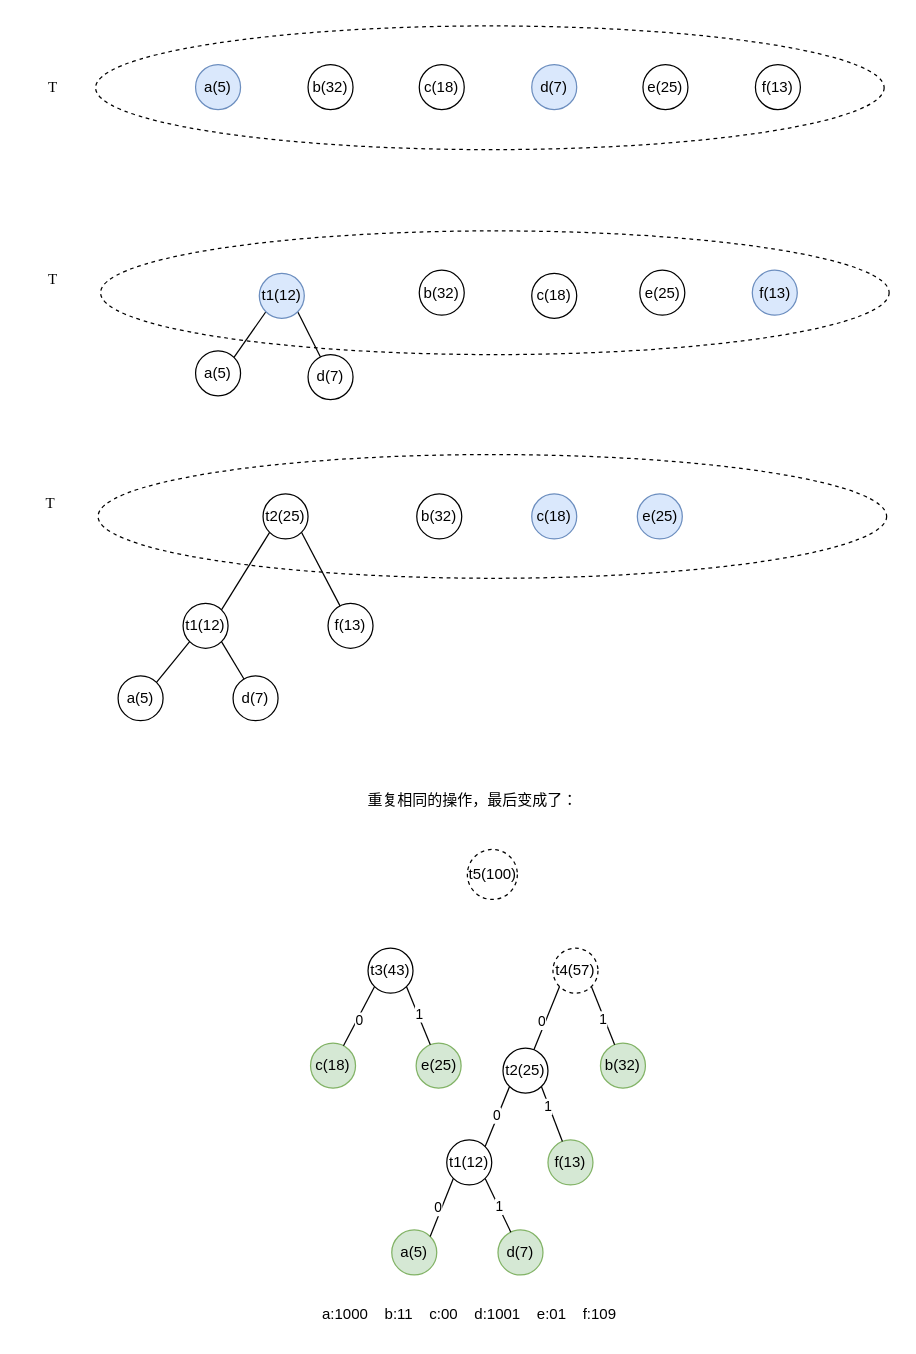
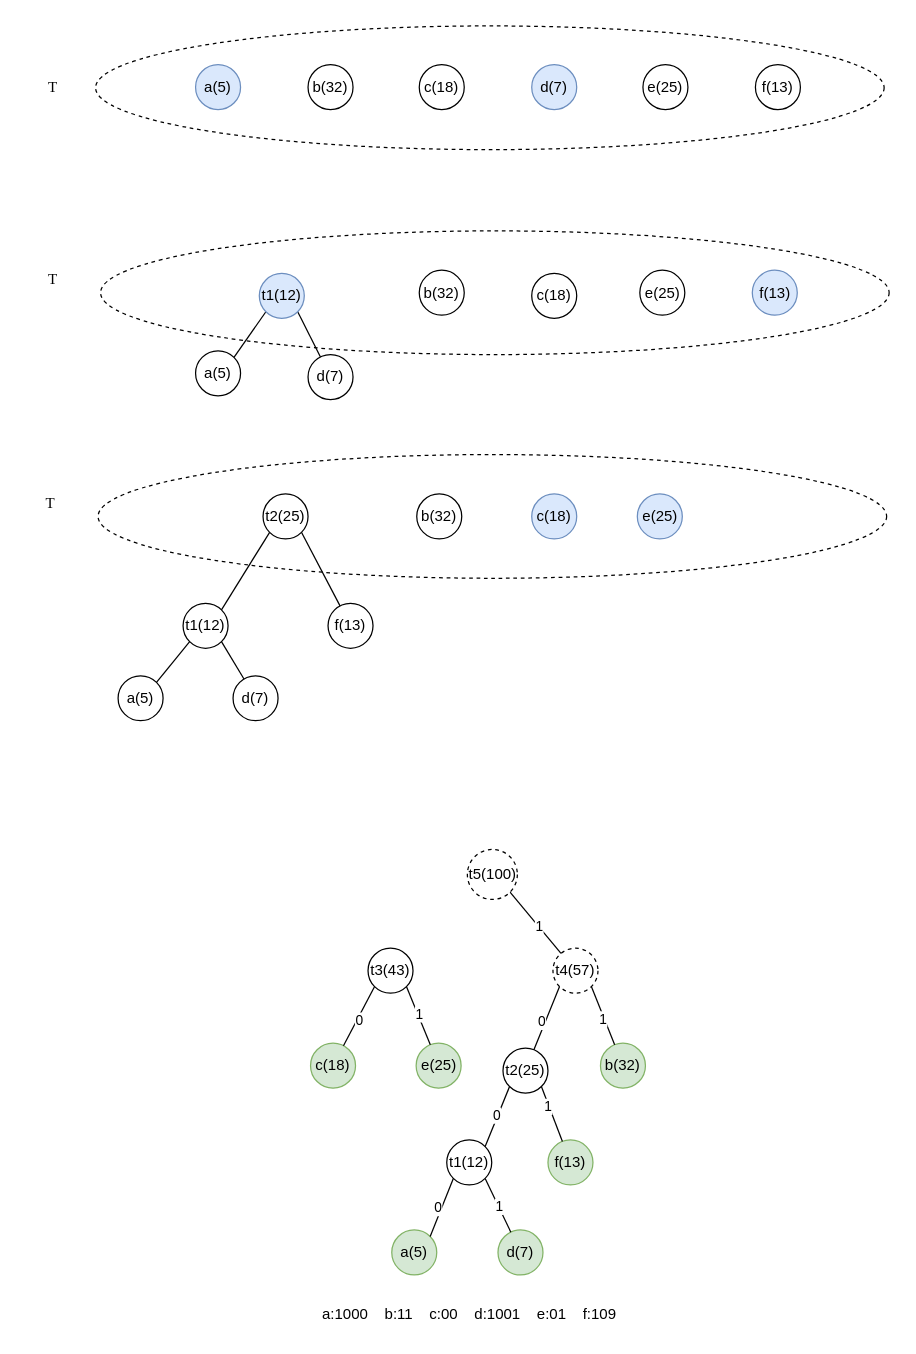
node "重复相同的操作，最后变成了：": removed
edge "t5(100)" -- "t4(57)": added, label "1"
